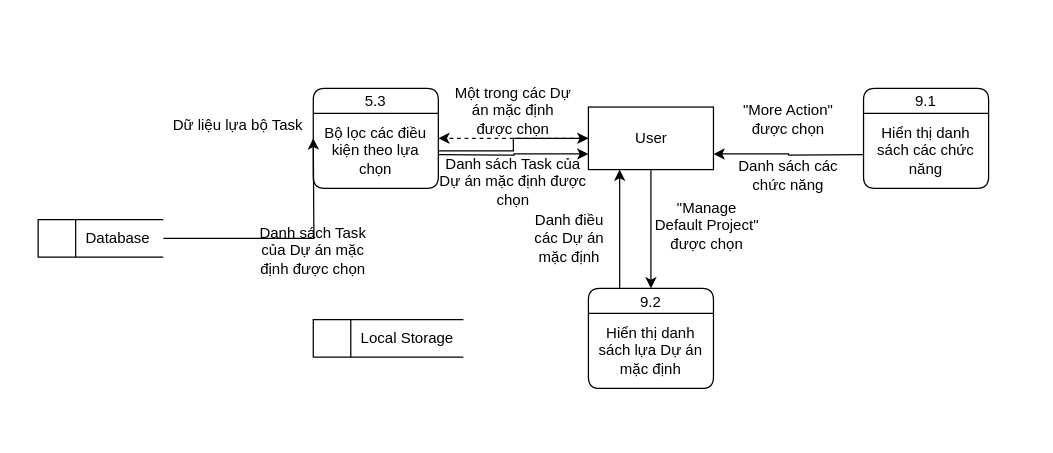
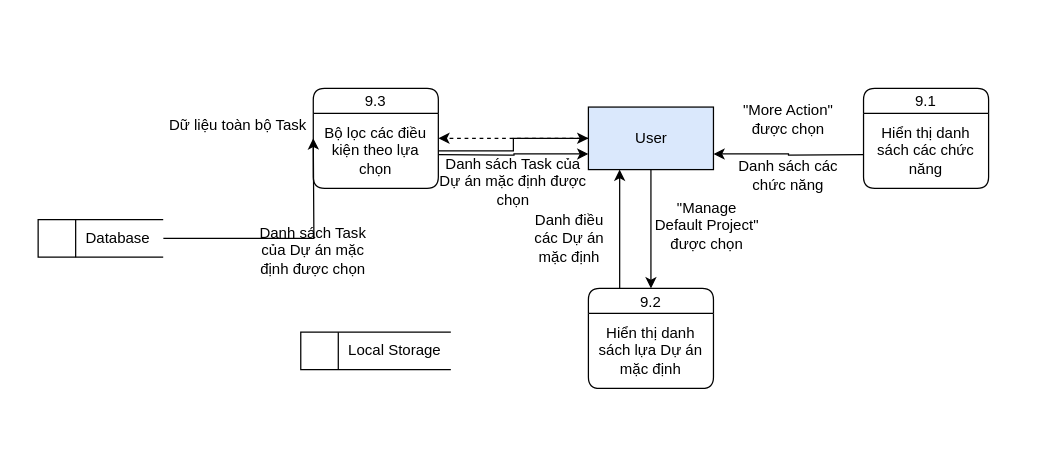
node "5.3": label "5.3" -> "9.3"
node "Một trong các Dự án mặc định được chọn": removed
node "Dữ liệu lựa bộ Task": label "Dữ liệu lựa bộ Task" -> "Dữ liệu toàn bộ Task"
node "User": fillcolor #ffffff -> #dae8fc
node "Local Storage": moved (388, 338) -> (376, 351)
